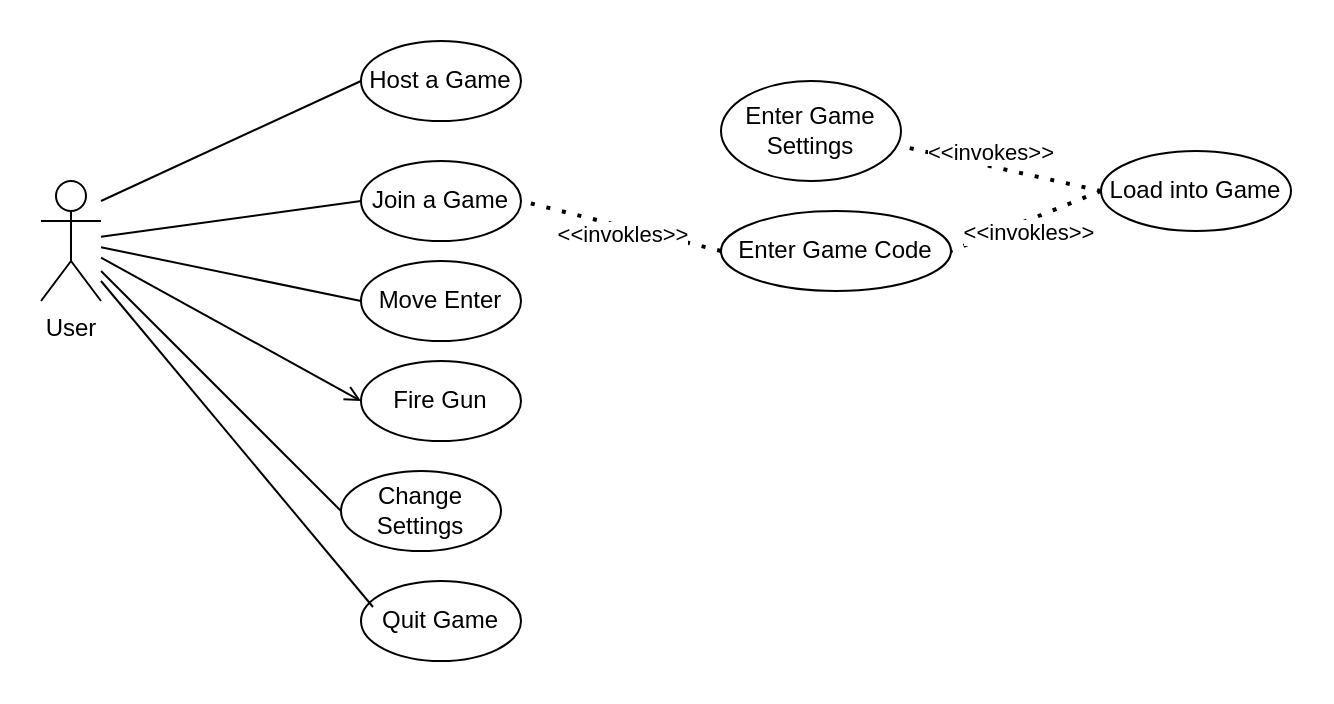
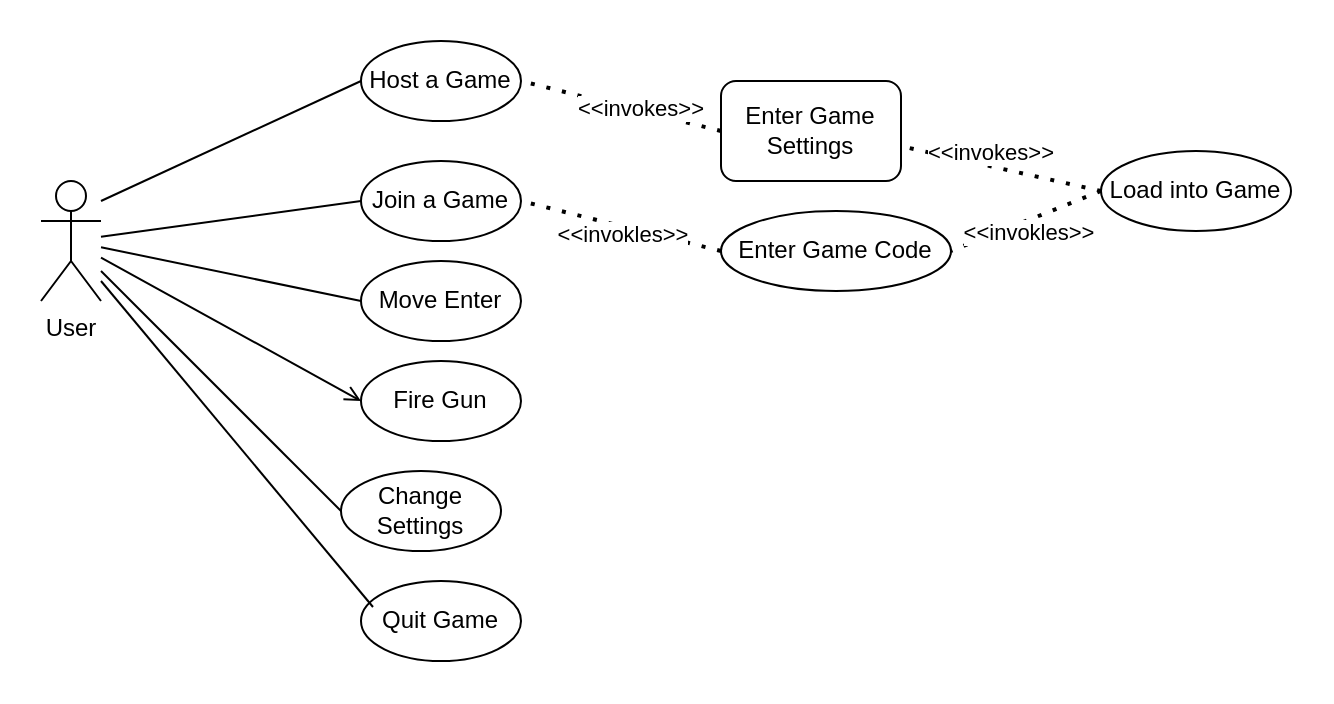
edge "Host a Game" -- "Enter Game Settings": added, label "<<invokes>>"
node "Enter Game Settings": shape ellipse -> rounded rectangle
